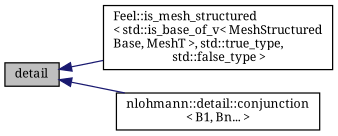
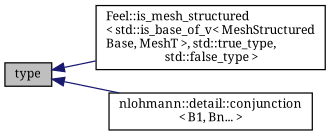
node "detail": label "detail" -> "type"
